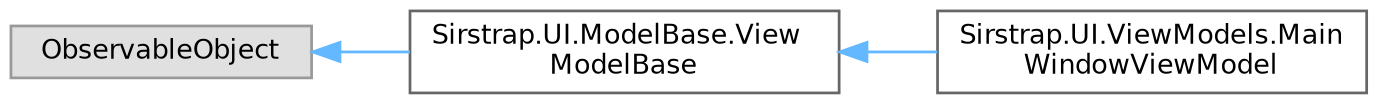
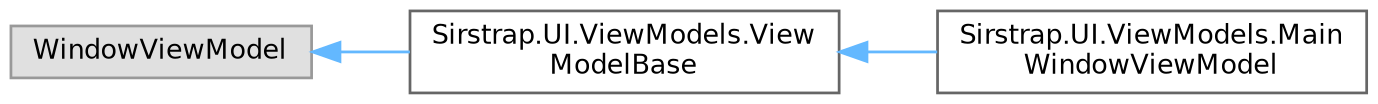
node "ObservableObject": label "ObservableObject" -> "WindowViewModel"
node "Sirstrap.UI.ModelBase.View ModelBase": label "Sirstrap.UI.ModelBase.View ModelBase" -> "Sirstrap.UI.ViewModels.View ModelBase"
